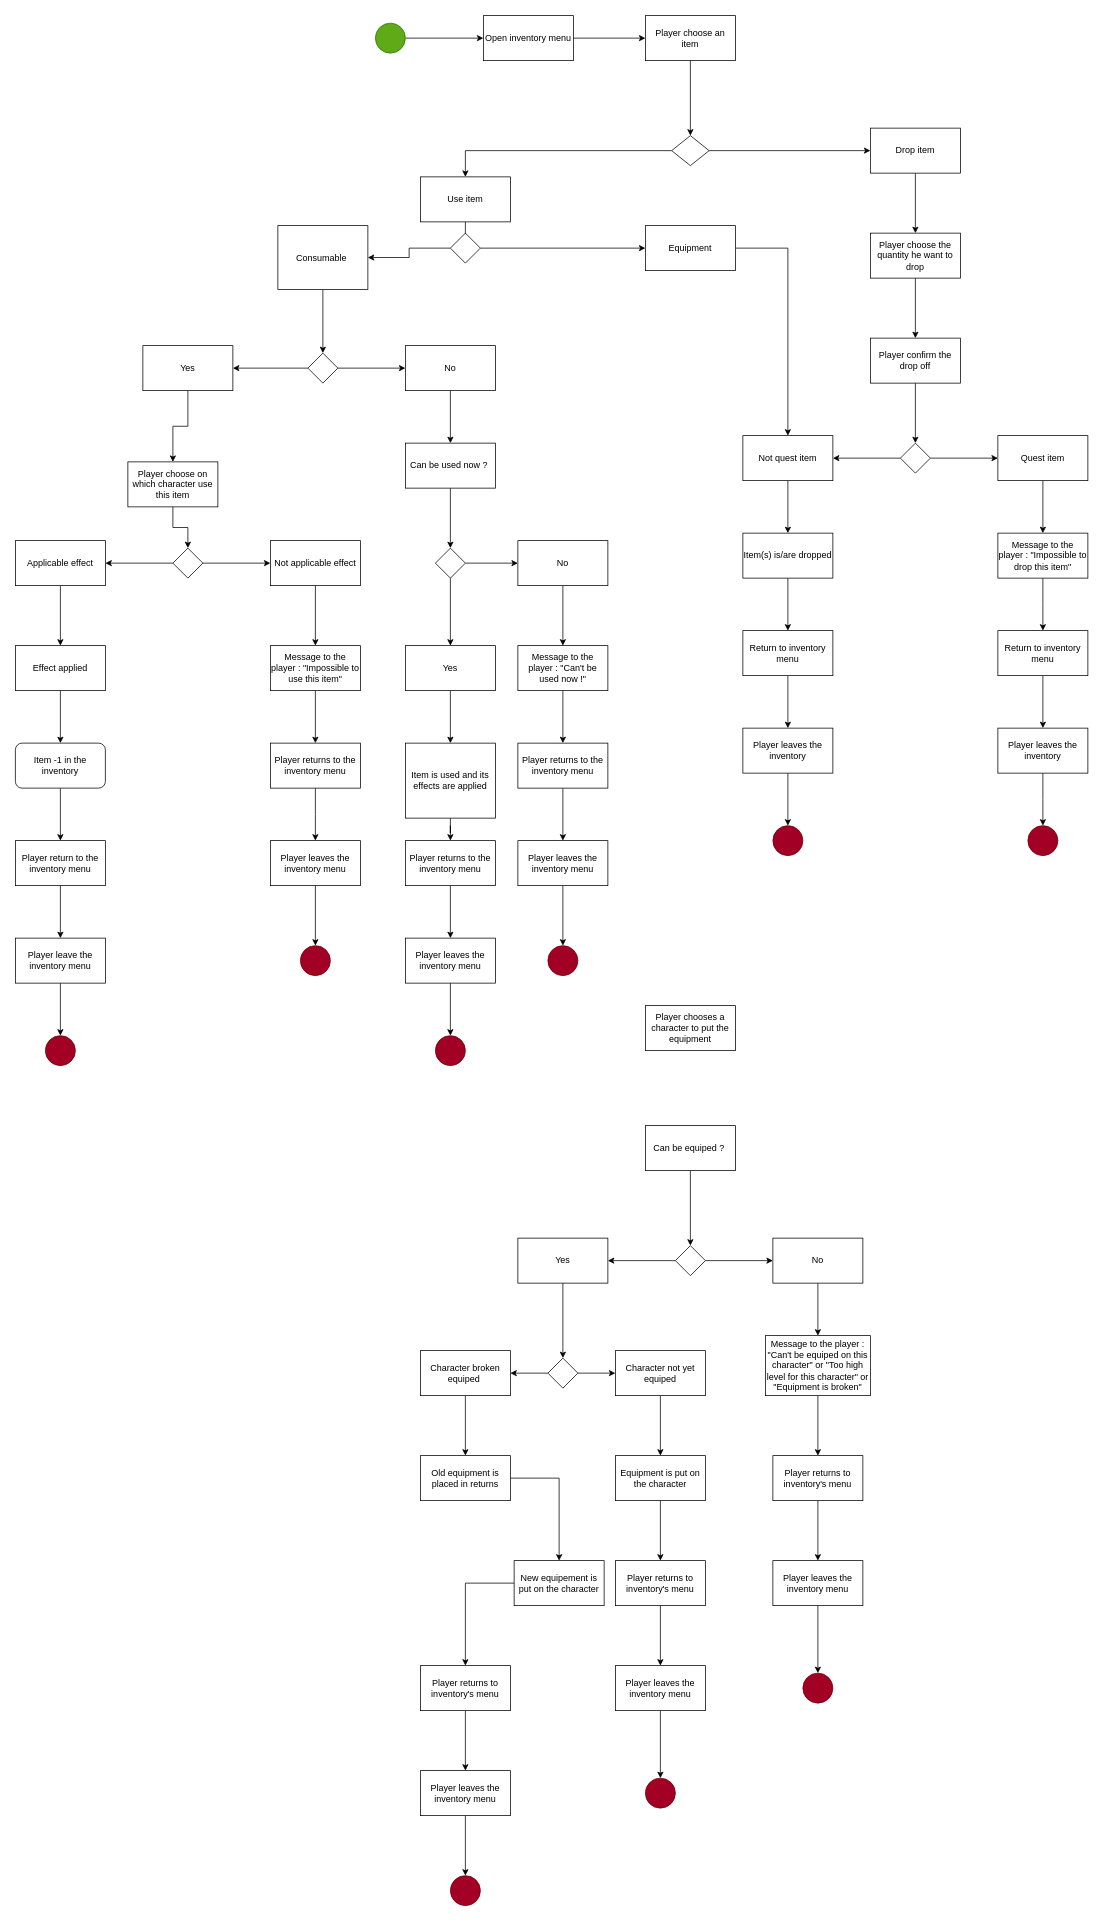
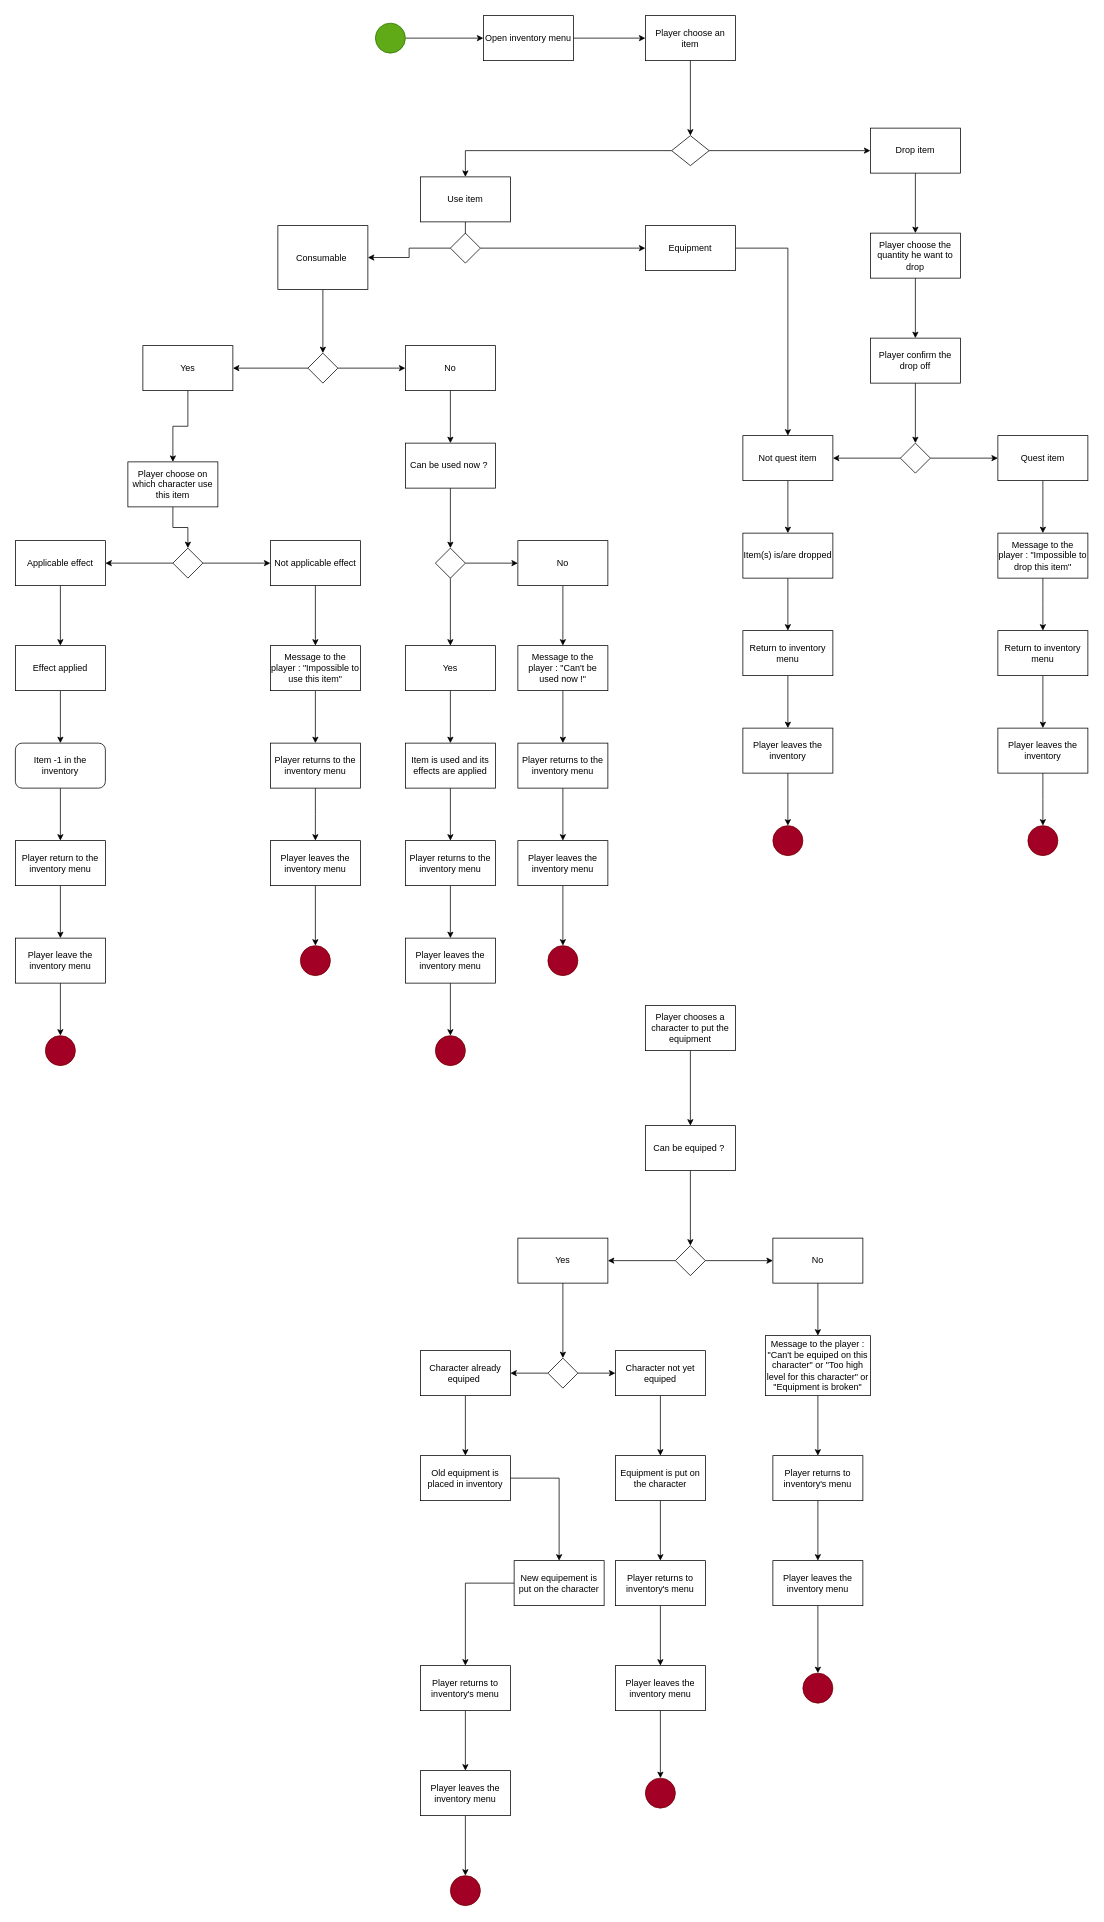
node "Item is used and its effects are applied": size 90x75 -> 90x45
edge "Player chooses a character to put the equipment" -> "Can be equiped ?": added
node "Character broken equiped": label "Character broken equiped" -> "Character already equiped"
node "Old equipment is placed in returns": label "Old equipment is placed in returns" -> "Old equipment is placed in inventory"
